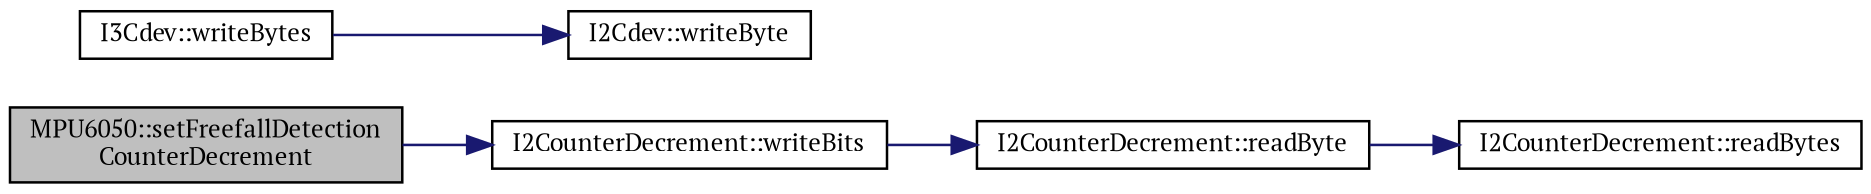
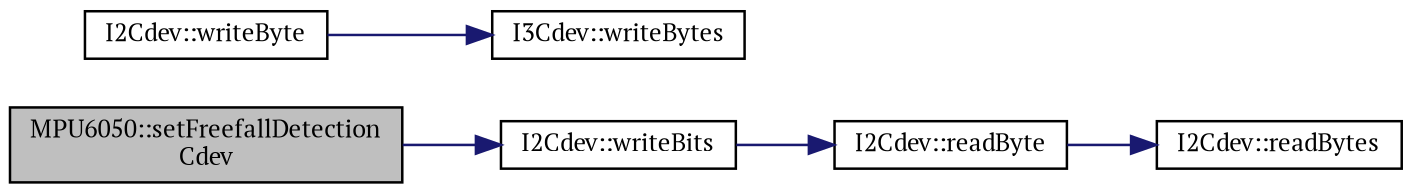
edge "I3Cdev::writeBytes" -> "I2Cdev::writeByte": reversed
node "MPU6050::setFreefallDetection CounterDecrement": label "MPU6050::setFreefallDetection CounterDecrement" -> "MPU6050::setFreefallDetection Cdev"
node "I2CounterDecrement::writeBits": label "I2CounterDecrement::writeBits" -> "I2Cdev::writeBits"
node "I2CounterDecrement::readByte": label "I2CounterDecrement::readByte" -> "I2Cdev::readByte"
node "I2CounterDecrement::readBytes": label "I2CounterDecrement::readBytes" -> "I2Cdev::readBytes"
